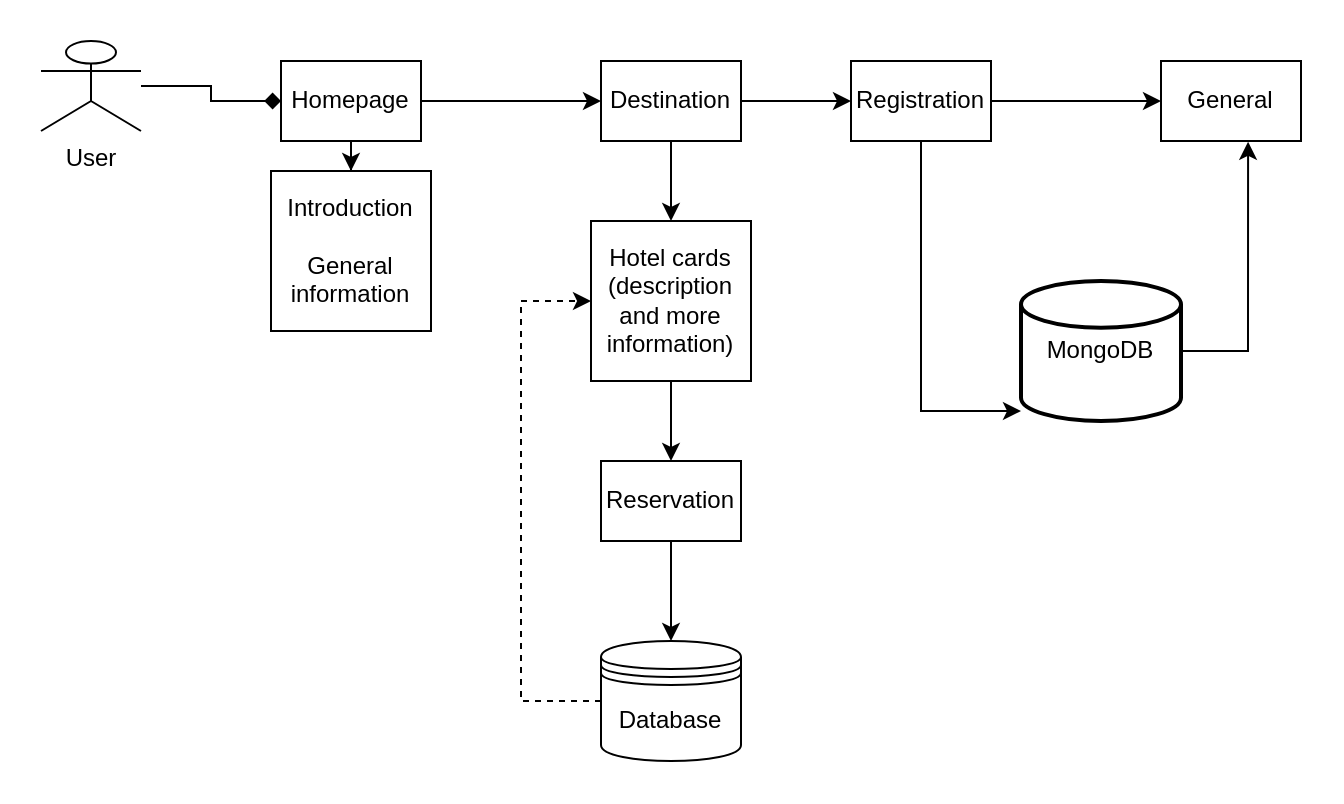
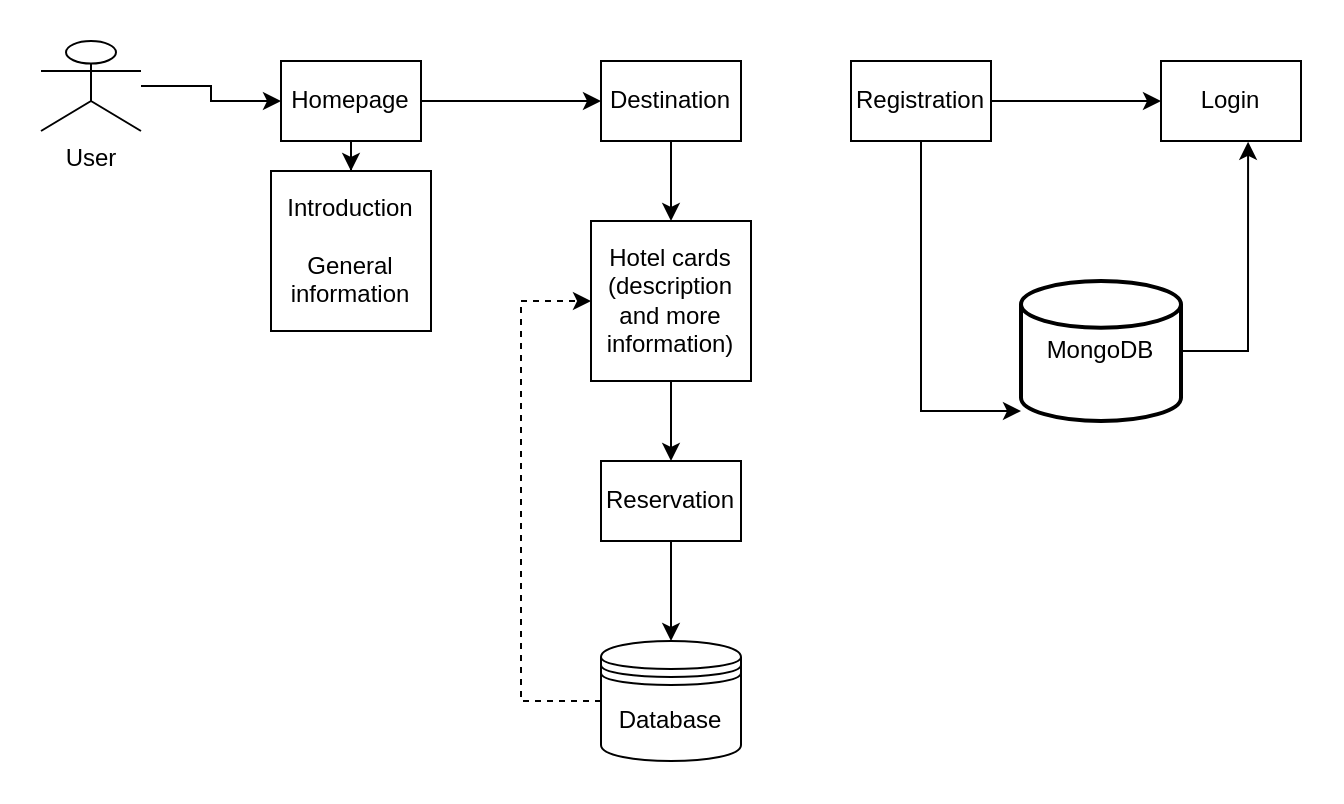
edge "User" -> "Homepage": arrowhead diamond -> classic
edge "Destination" -> "Registration": removed
node "General": label "General" -> "Login"
